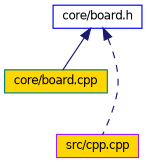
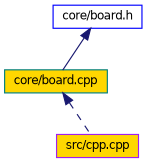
edge "src/cpp.cpp" -> "core/board.h": now "src/cpp.cpp" -> "core/board.cpp"
